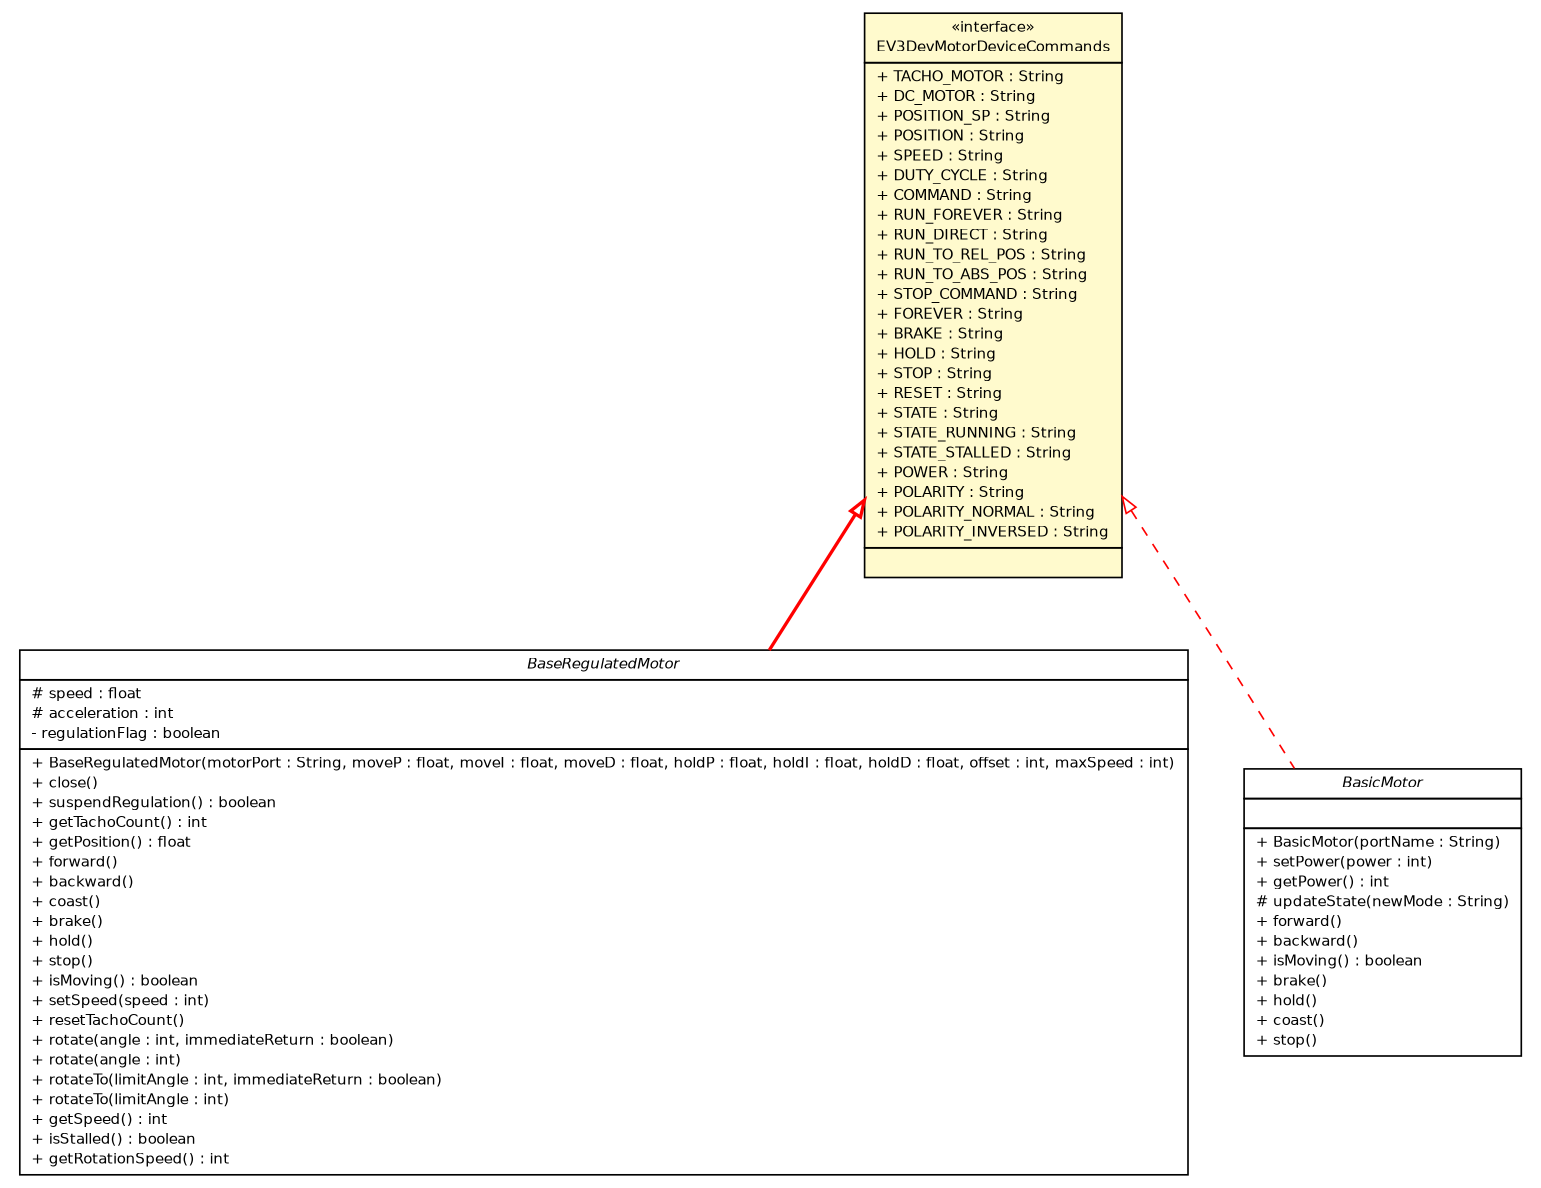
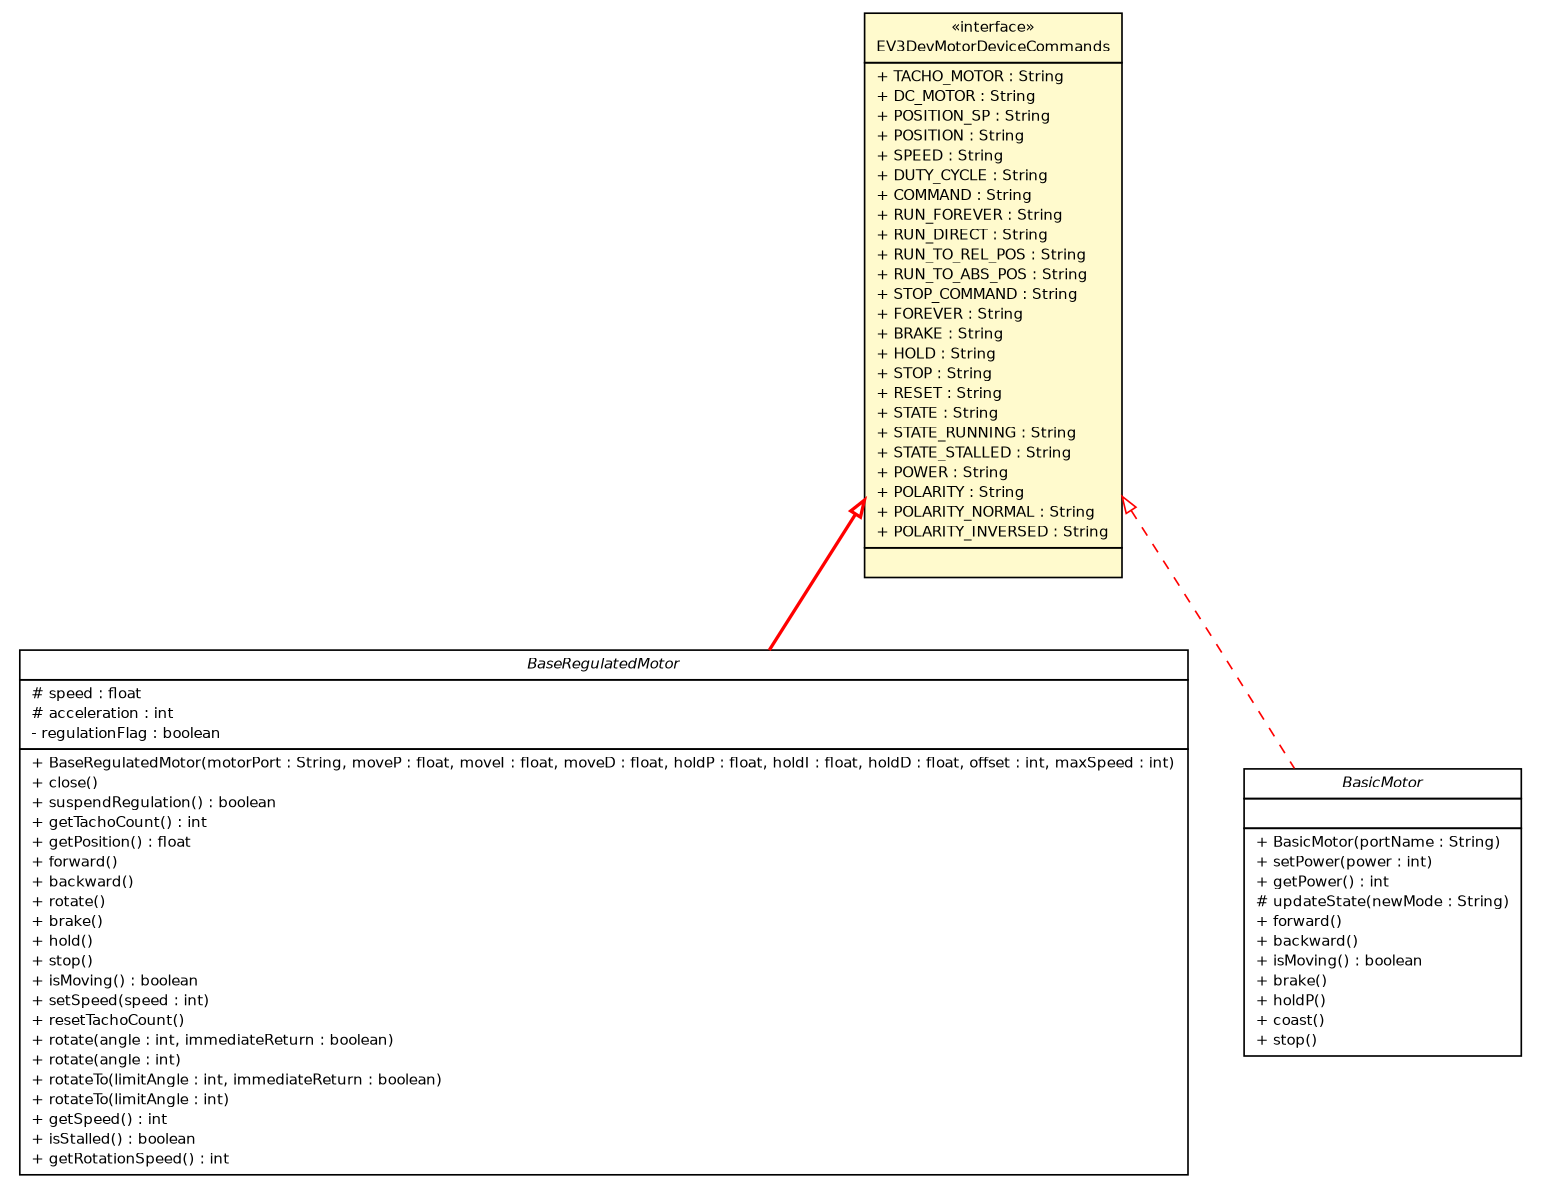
node "BaseRegulatedMotor": text "+ coast()" -> "+ rotate()"
node "BasicMotor": text "+ hold()" -> "+ holdP()"
